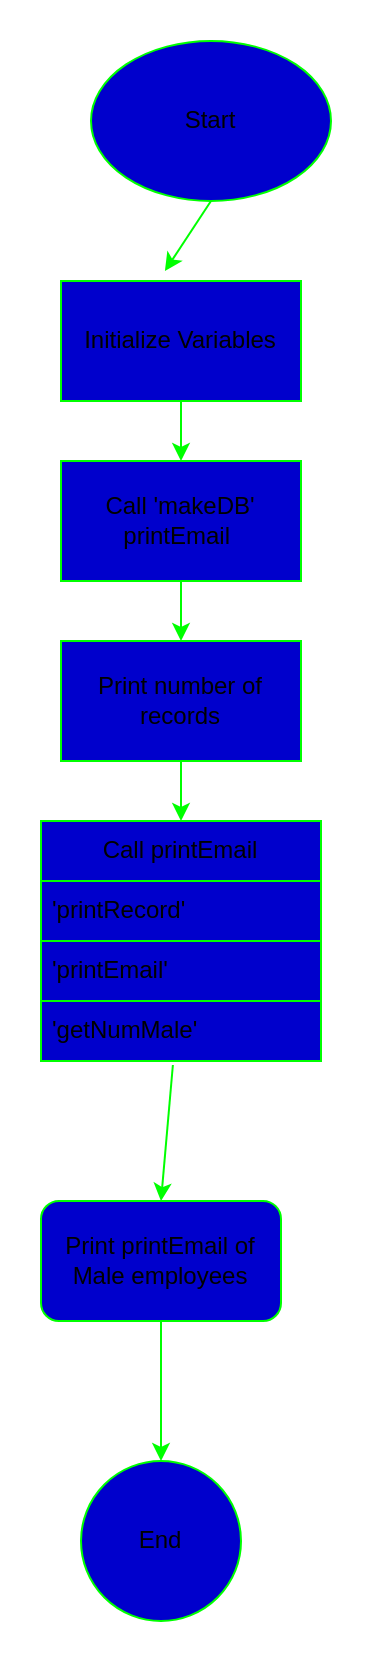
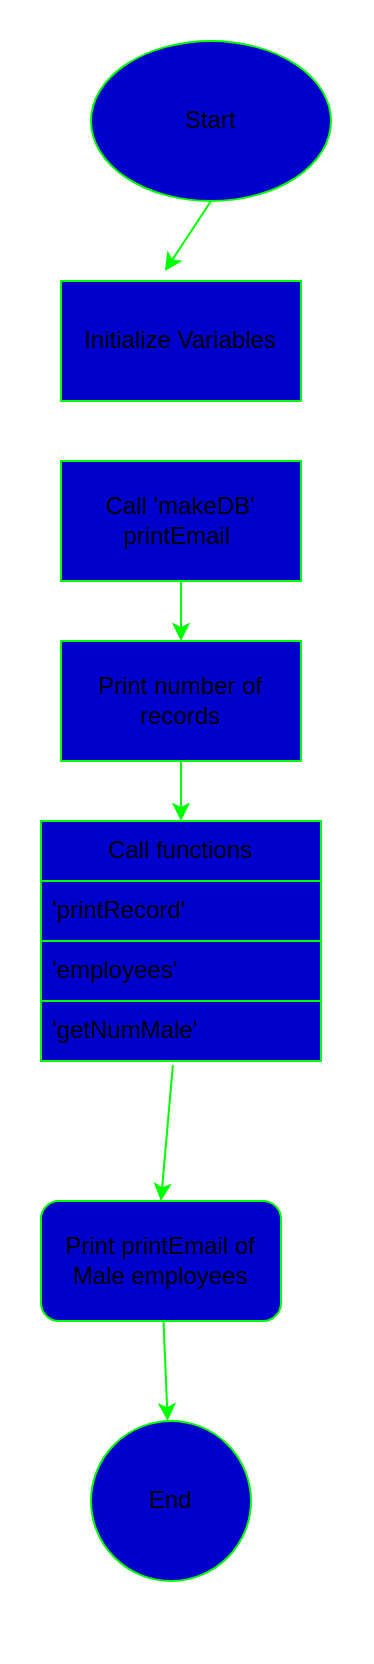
edge "Initialize Variables" -> "Call 'makeDB' printEmail": removed
node "Call printEmail": label "Call printEmail" -> "Call functions"
node "'printEmail'": label "'printEmail'" -> "'employees'"
node "End": moved (161, 1541) -> (171, 1501)
